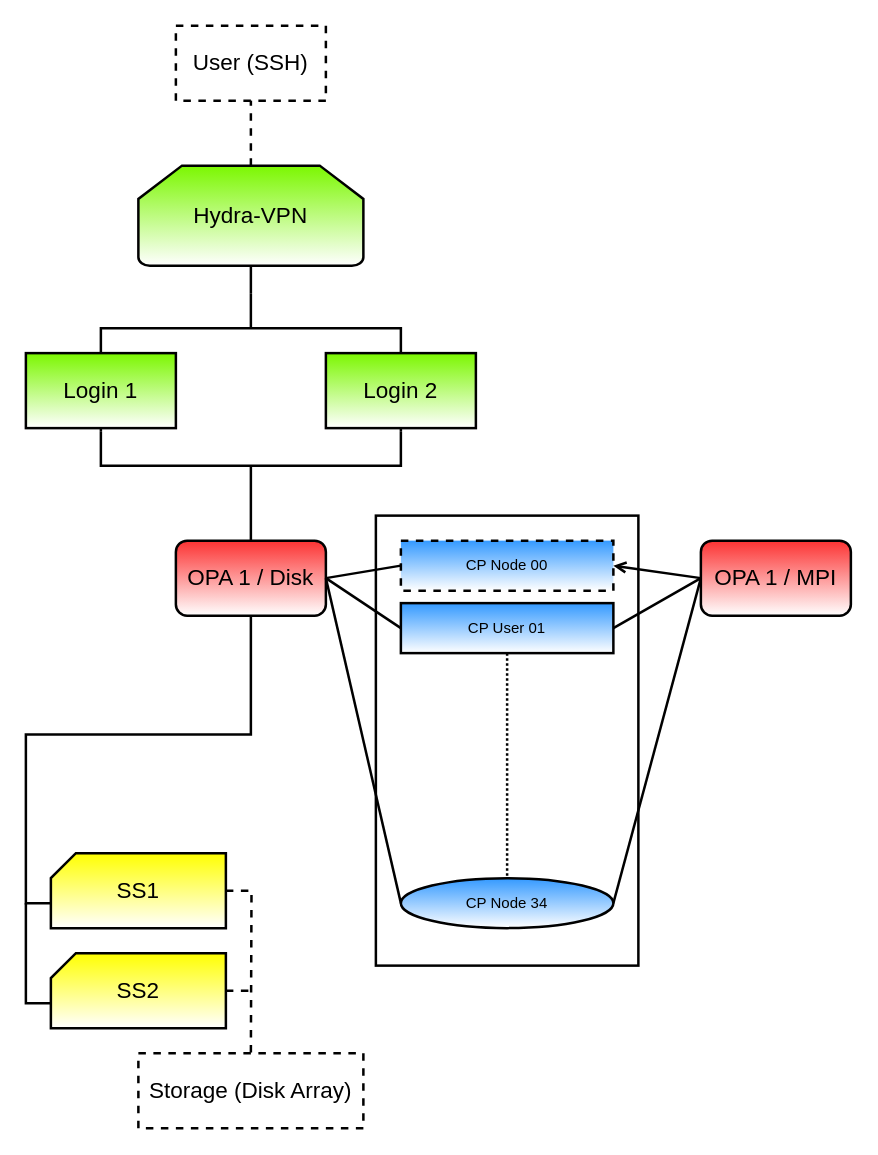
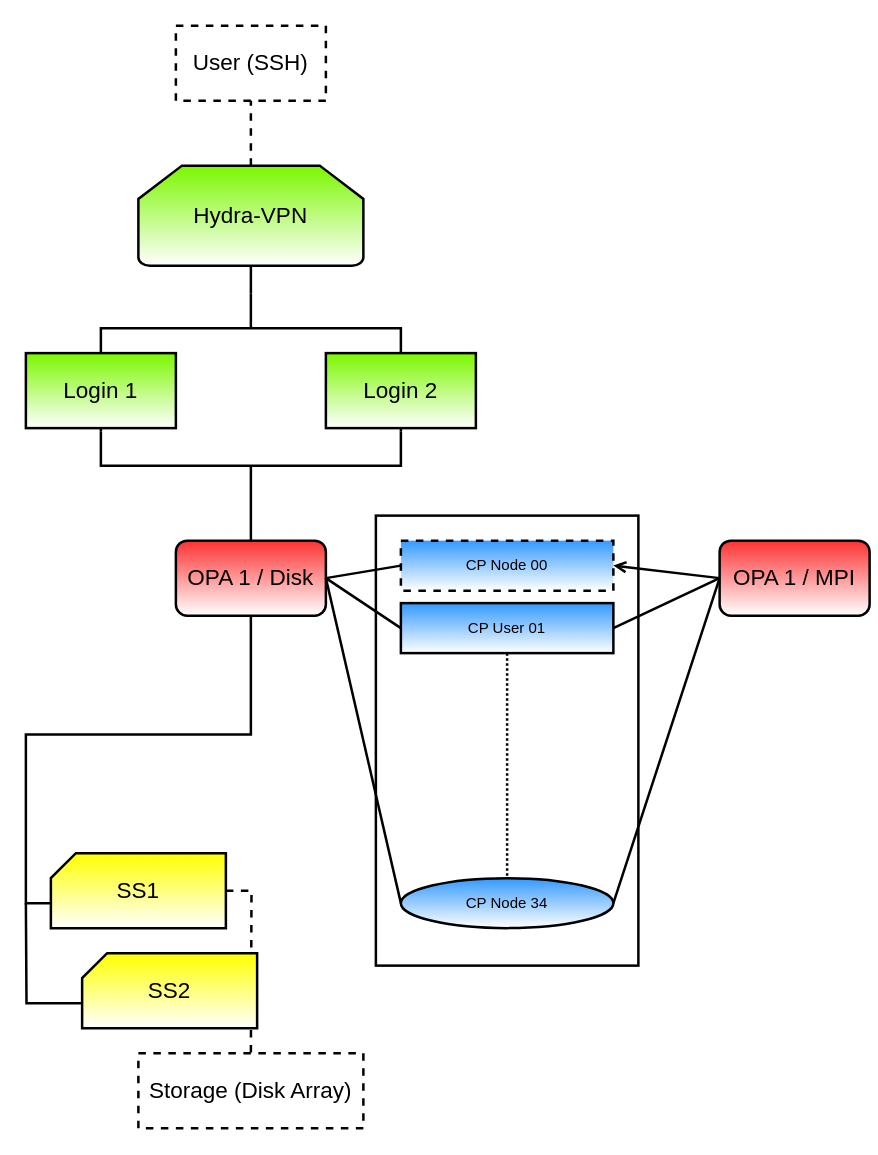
node "OPA 1 / MPI": moved (776, 578) -> (794, 578)
node "SS2": moved (138, 991) -> (169, 991)
